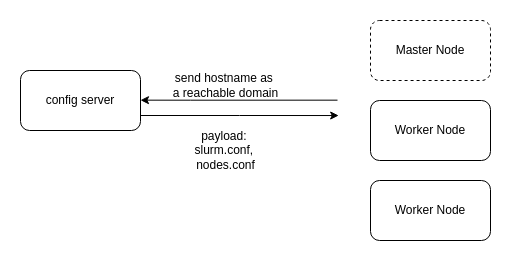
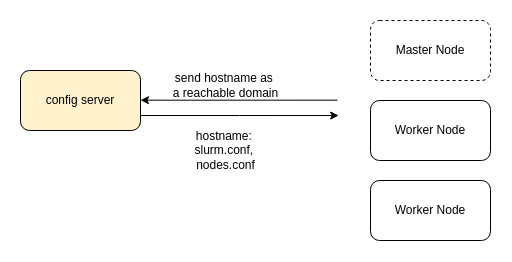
node "config server": fillcolor #ffffff -> #fff2cc
node "payload: slurm.conf, nodes.conf": label "payload: slurm.conf, nodes.conf" -> "hostname: slurm.conf, nodes.conf"
